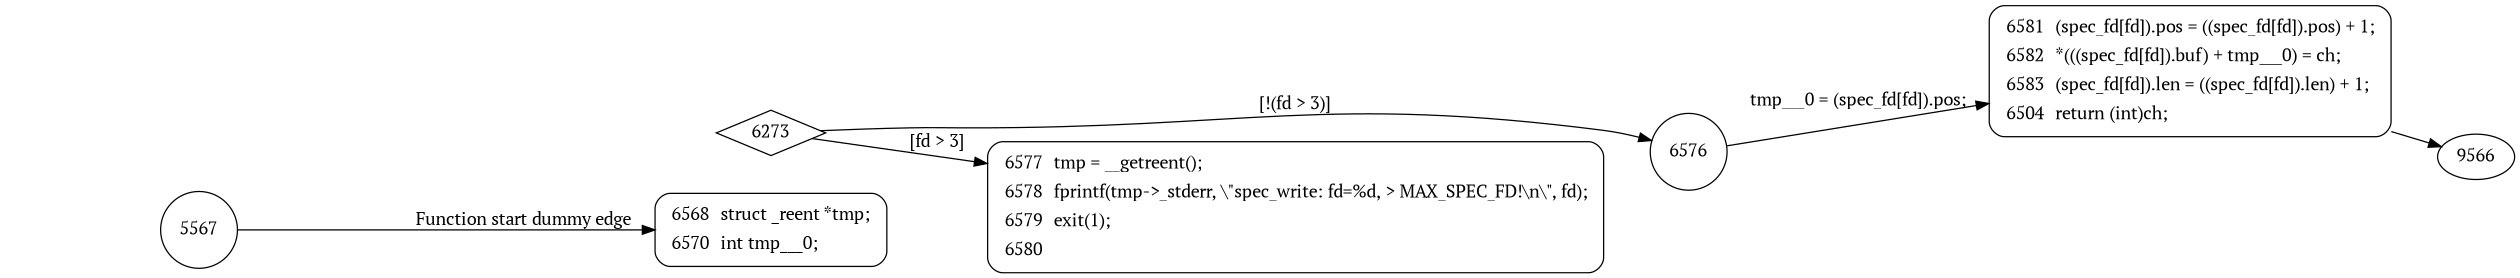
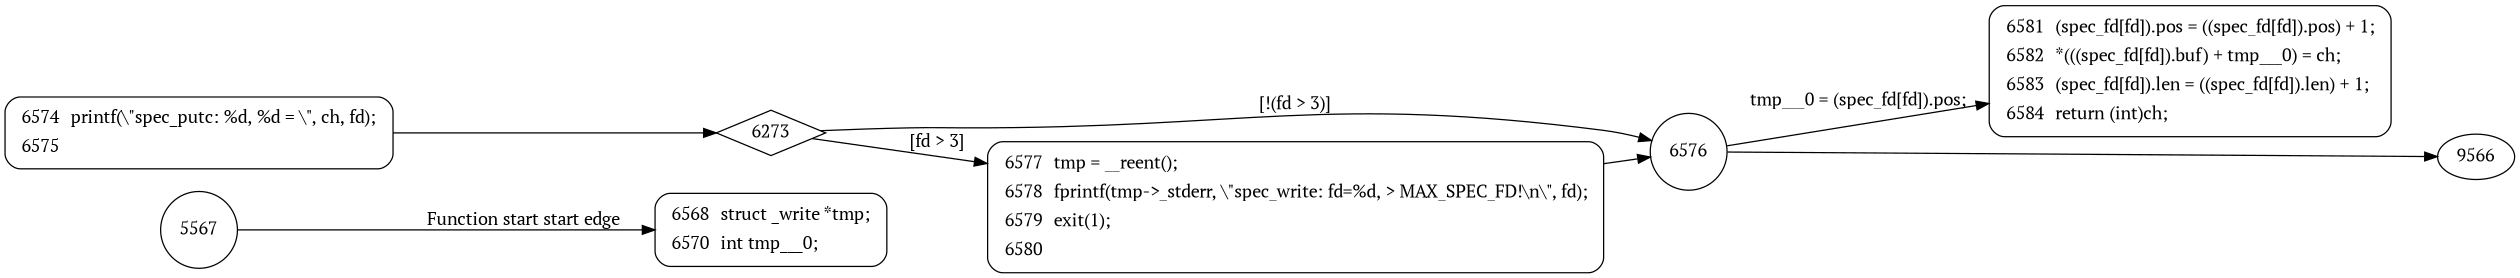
node "6581": text "6504" -> "6584"
node "6574": added
edge "6581" -> "9566": now "6576" -> "9566"
edge "6577" -> "6576": added
node "6577": text "tmp = __getreent();" -> "tmp = __reent();"
node "6568": text "struct _reent *tmp;" -> "struct _write *tmp;"
edge "5567" -> "6568": label "Function start dummy edge" -> "Function start start edge"
